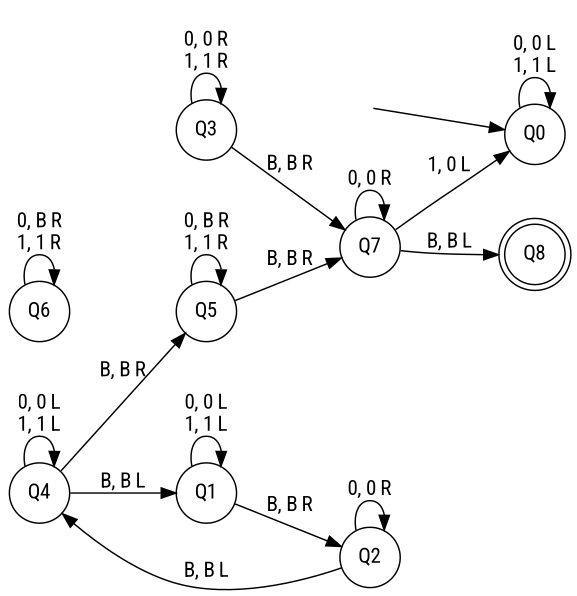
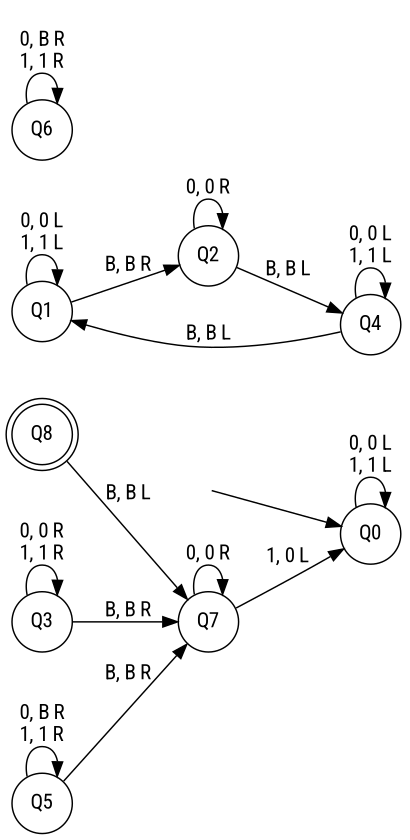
edge "Q7" -> "Q8": reversed
edge "Q4" -> "Q5": removed, label "B, B R"
